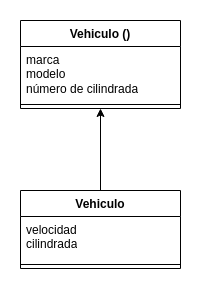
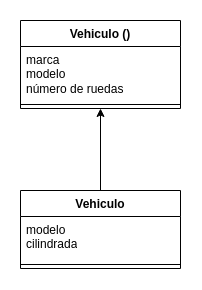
node "marca modelo número de cilindrada": label "marca modelo número de cilindrada" -> "marca modelo número de ruedas"
node "velocidad cilindrada": label "velocidad cilindrada" -> "modelo cilindrada"
